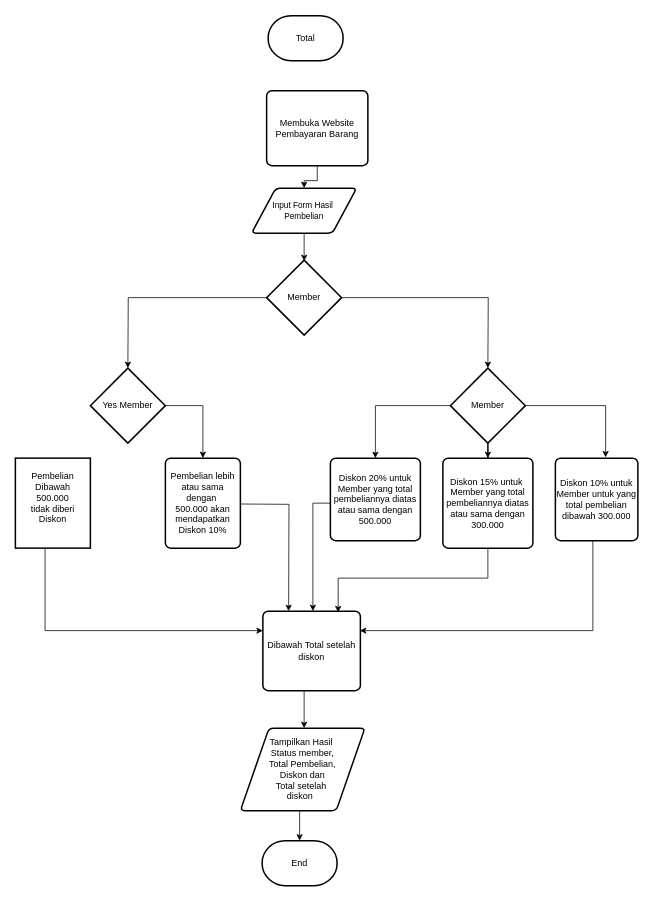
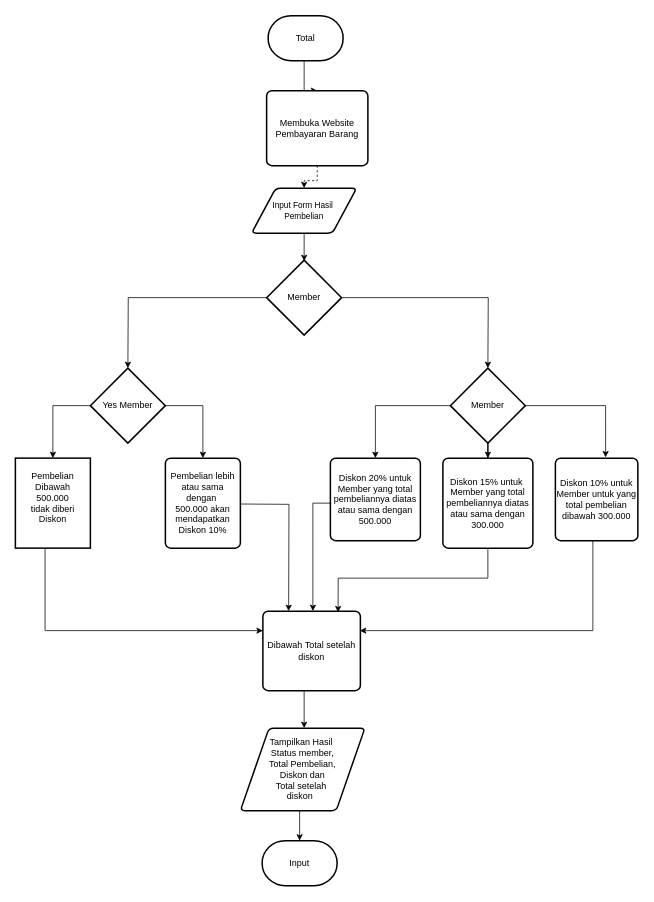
edge "Total" -> "Membuka Website Pembayaran Barang": added
edge "Membuka Website Pembayaran Barang" -> "Input Form Hasil Pembelian": style solid -> dashed
edge "Yes Member" -> "Pembelian Dibawah 500.000 tidak diberi Diskon": added
node "End": label "End" -> "Input"
